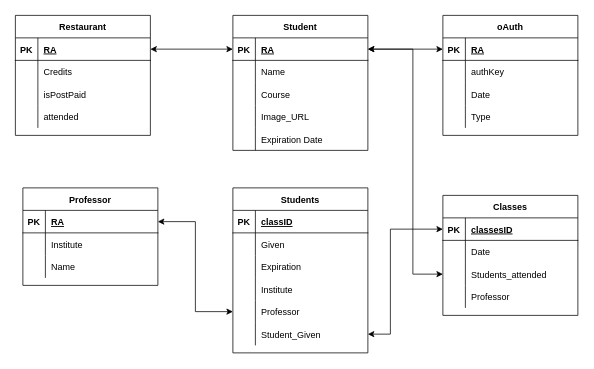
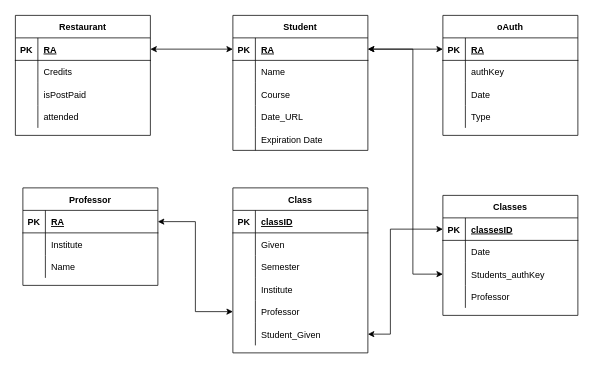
node "Image_URL": label "Image_URL" -> "Date_URL"
node "Students": label "Students" -> "Class"
node "Expiration": label "Expiration" -> "Semester"
node "Students_attended": label "Students_attended" -> "Students_authKey"
